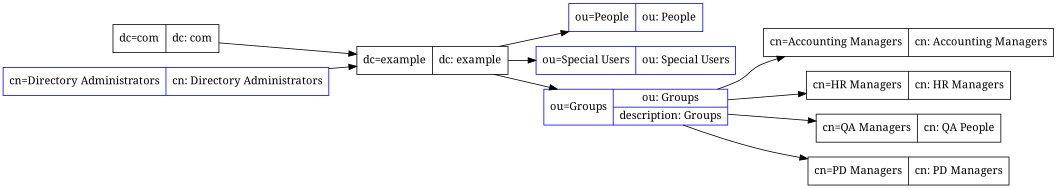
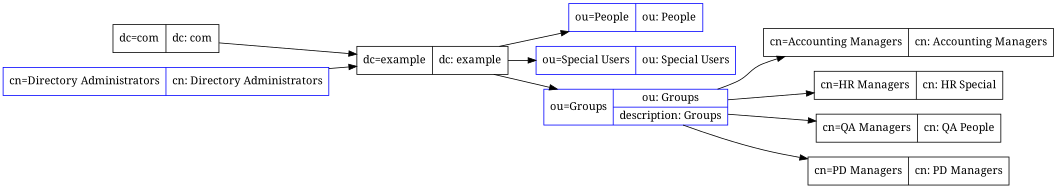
node "cn=HR Managers": text "cn: HR Managers" -> "cn: HR Special"
